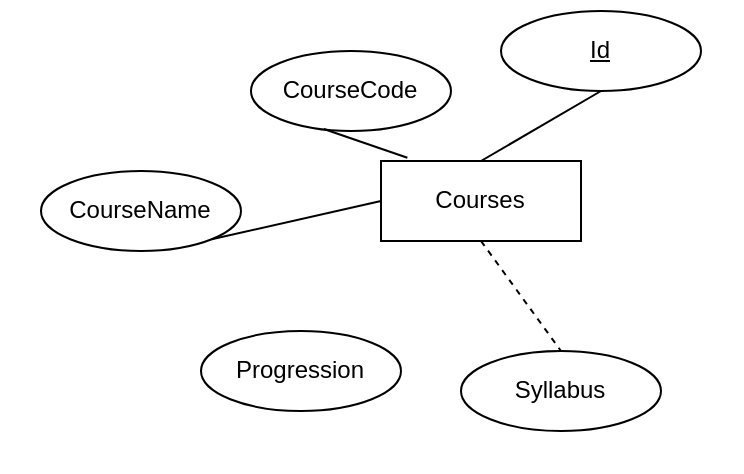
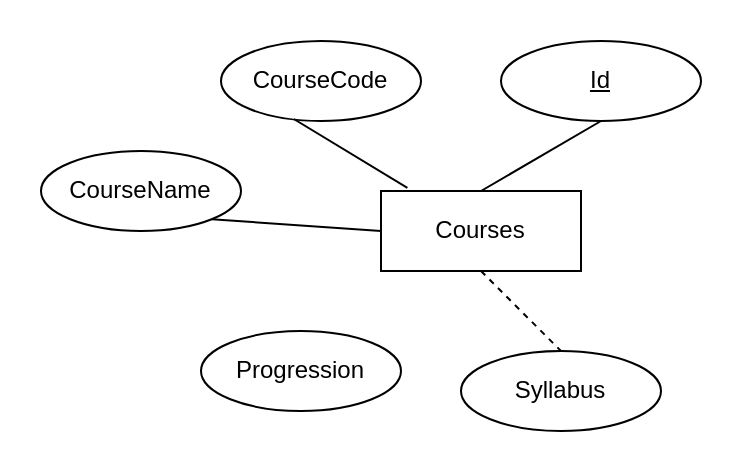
node "Id": moved (601, 51) -> (601, 81)
node "CourseCode": moved (351, 91) -> (321, 81)
node "Courses": moved (481, 201) -> (481, 231)
node "CourseName": moved (141, 211) -> (141, 191)
